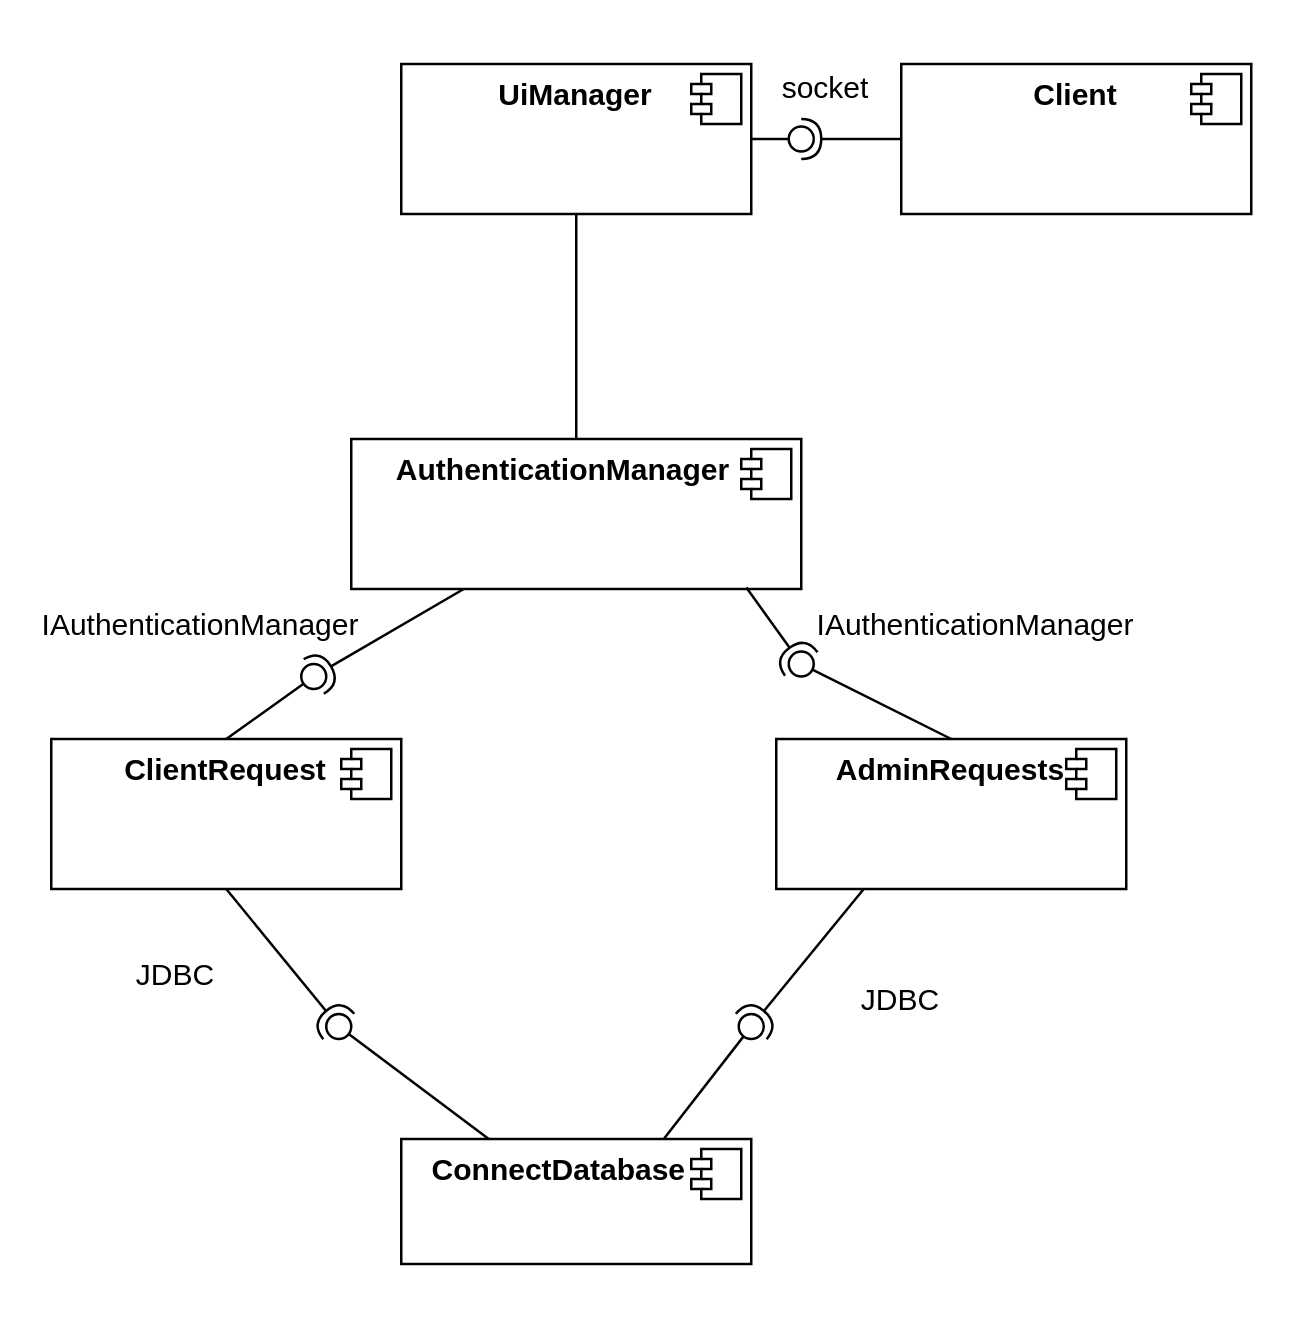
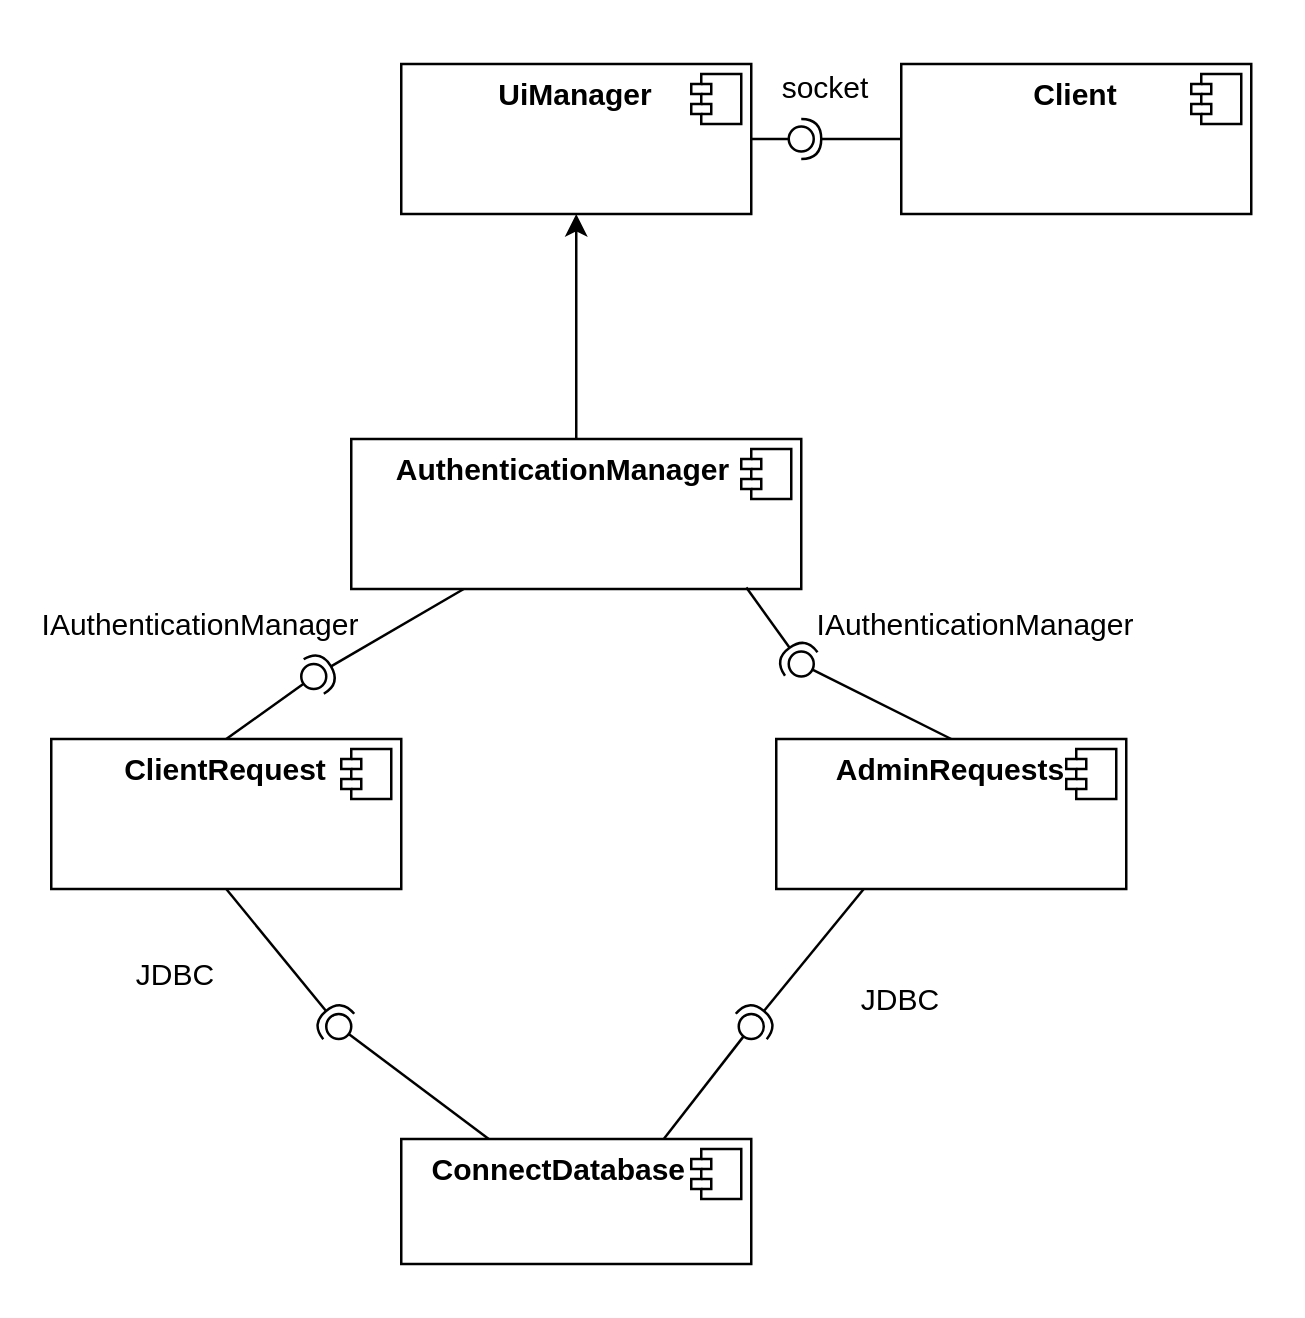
edge "UiManager" -- "AuthenticationManager": arrowhead none -> classic
